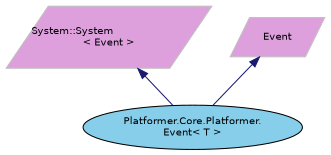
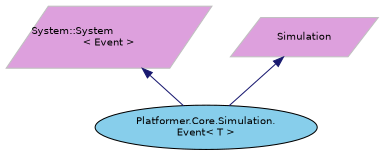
node "Event": label "Event" -> "Simulation"
node "Platformer.Core.Platformer. Event< T >": label "Platformer.Core.Platformer. Event< T >" -> "Platformer.Core.Simulation. Event< T >"
